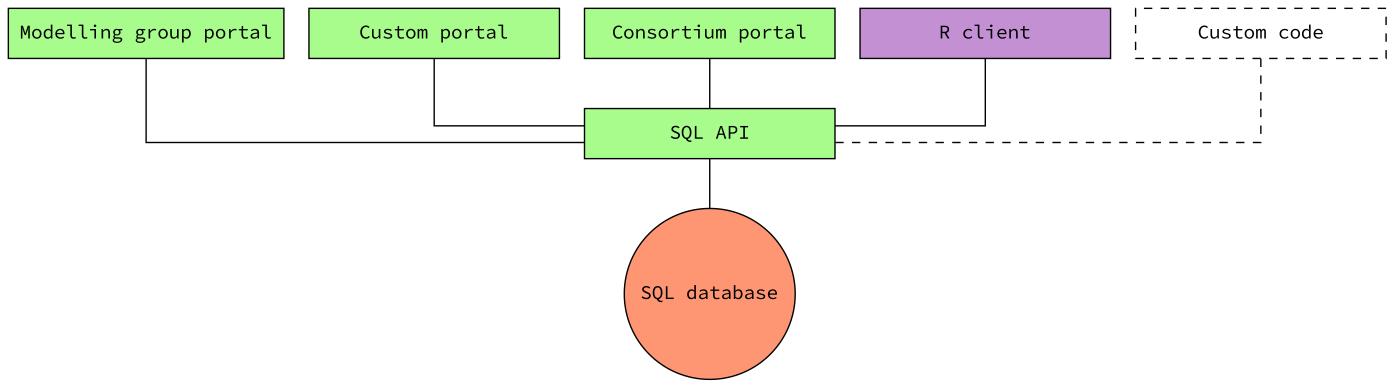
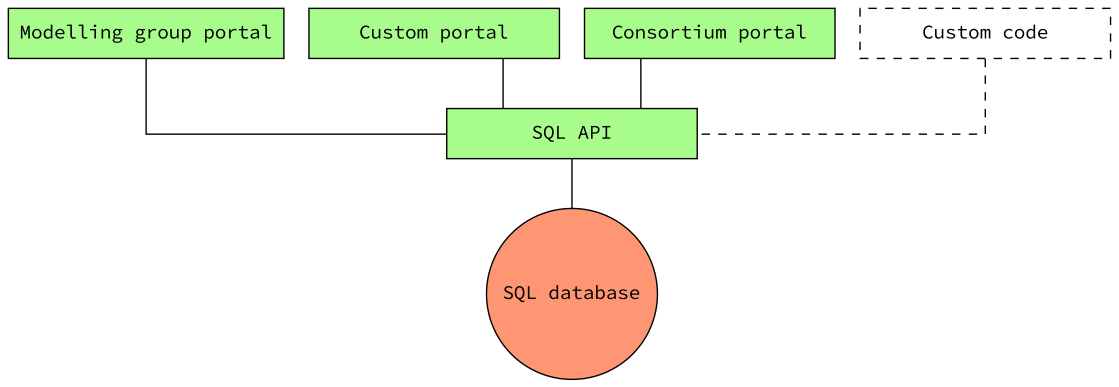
node "R client": removed
